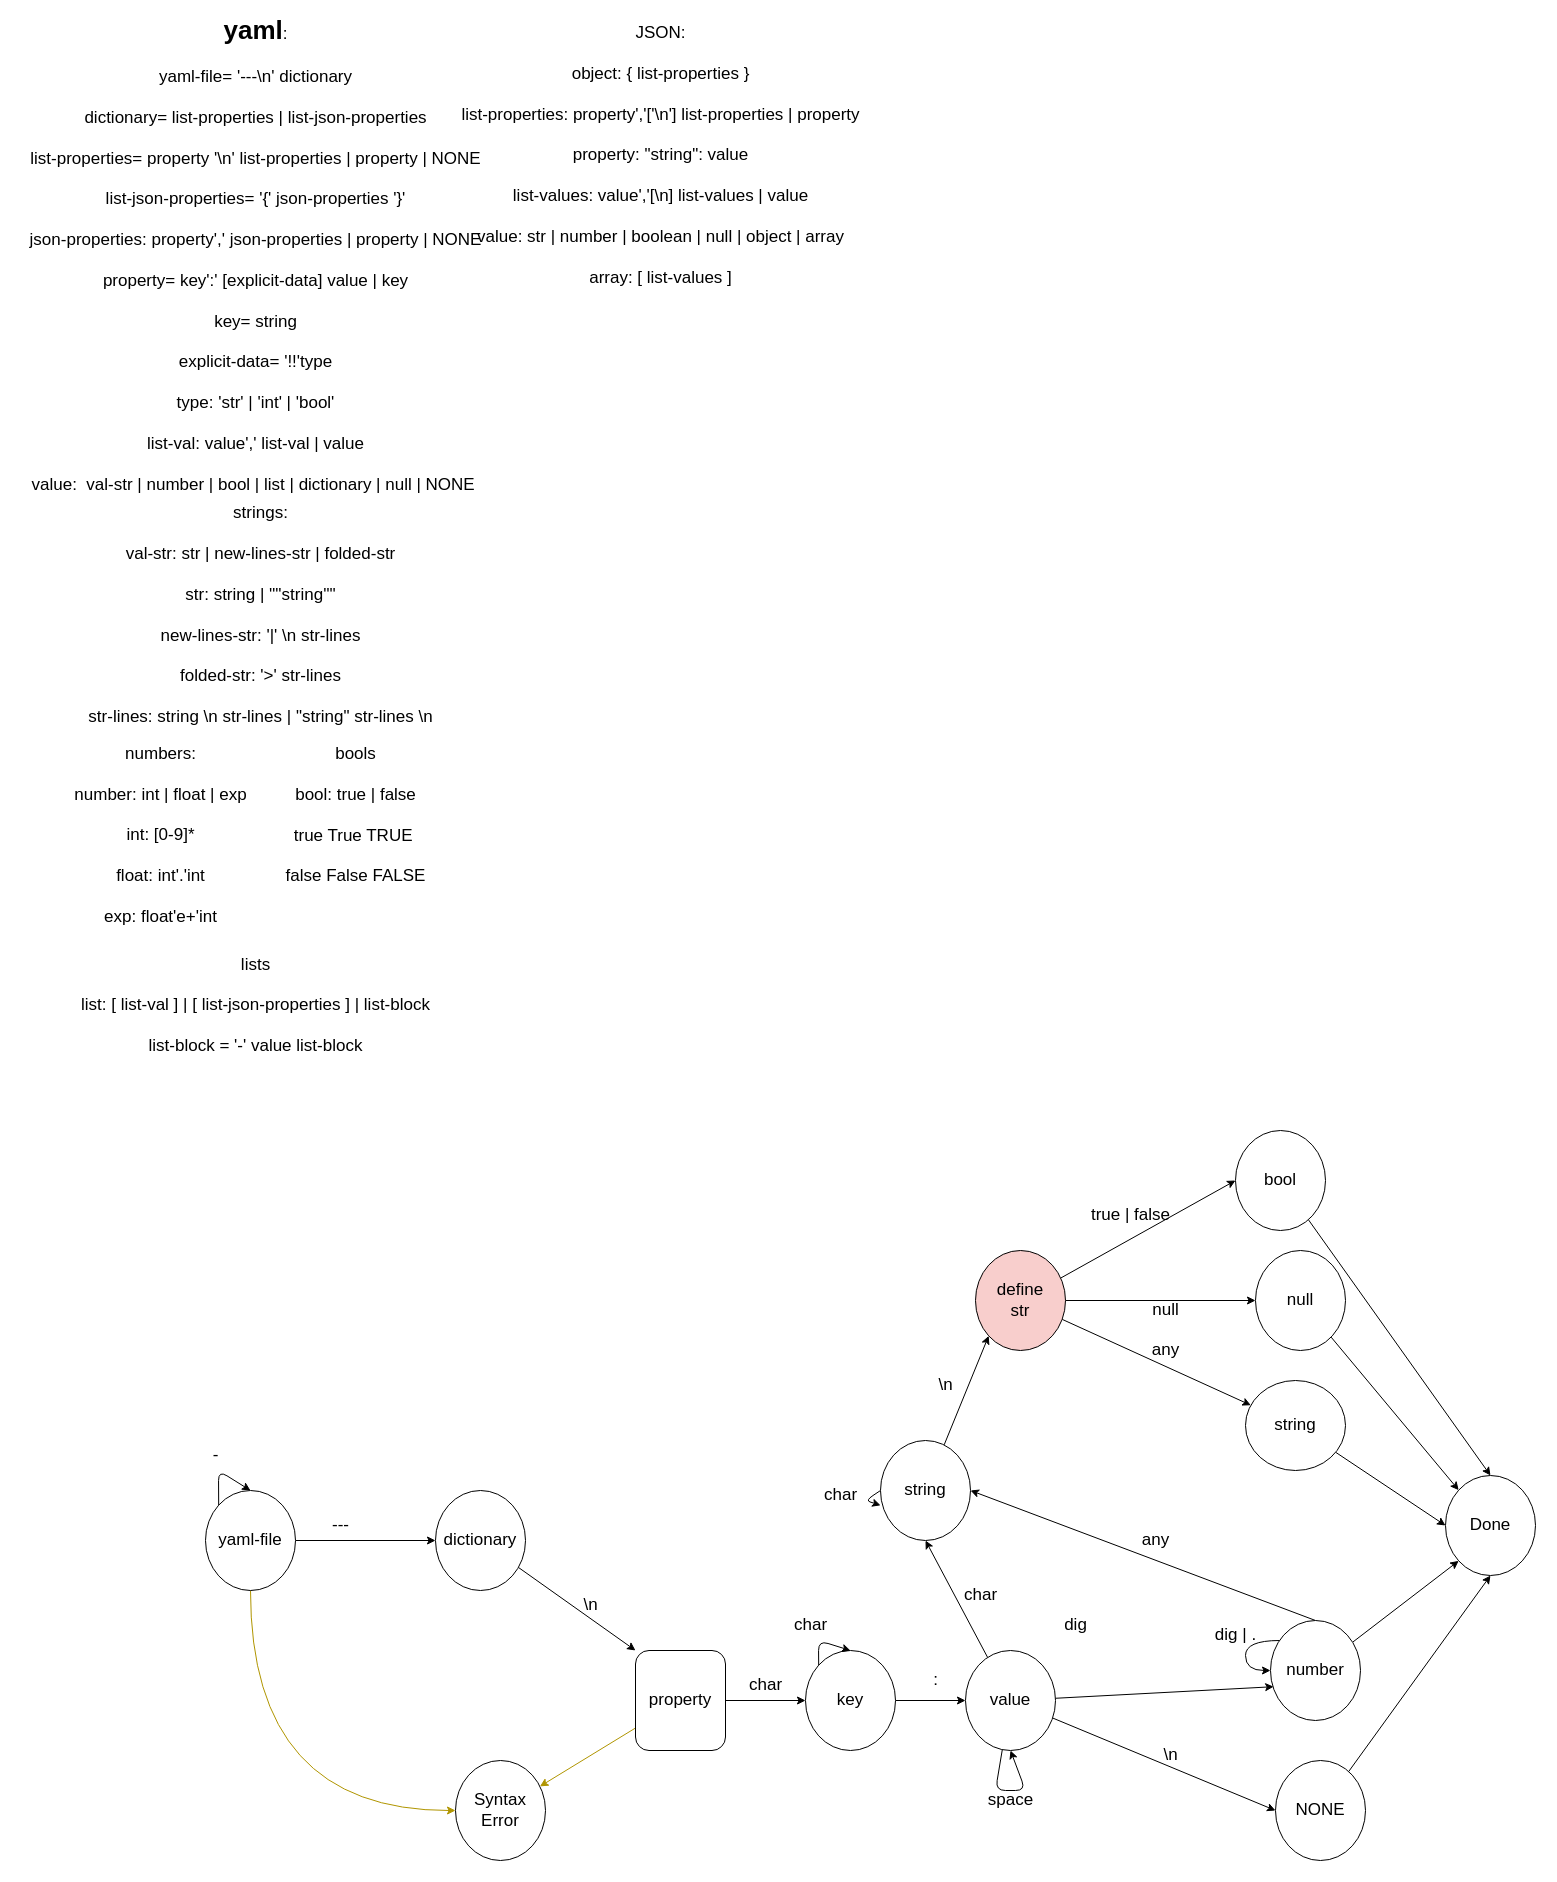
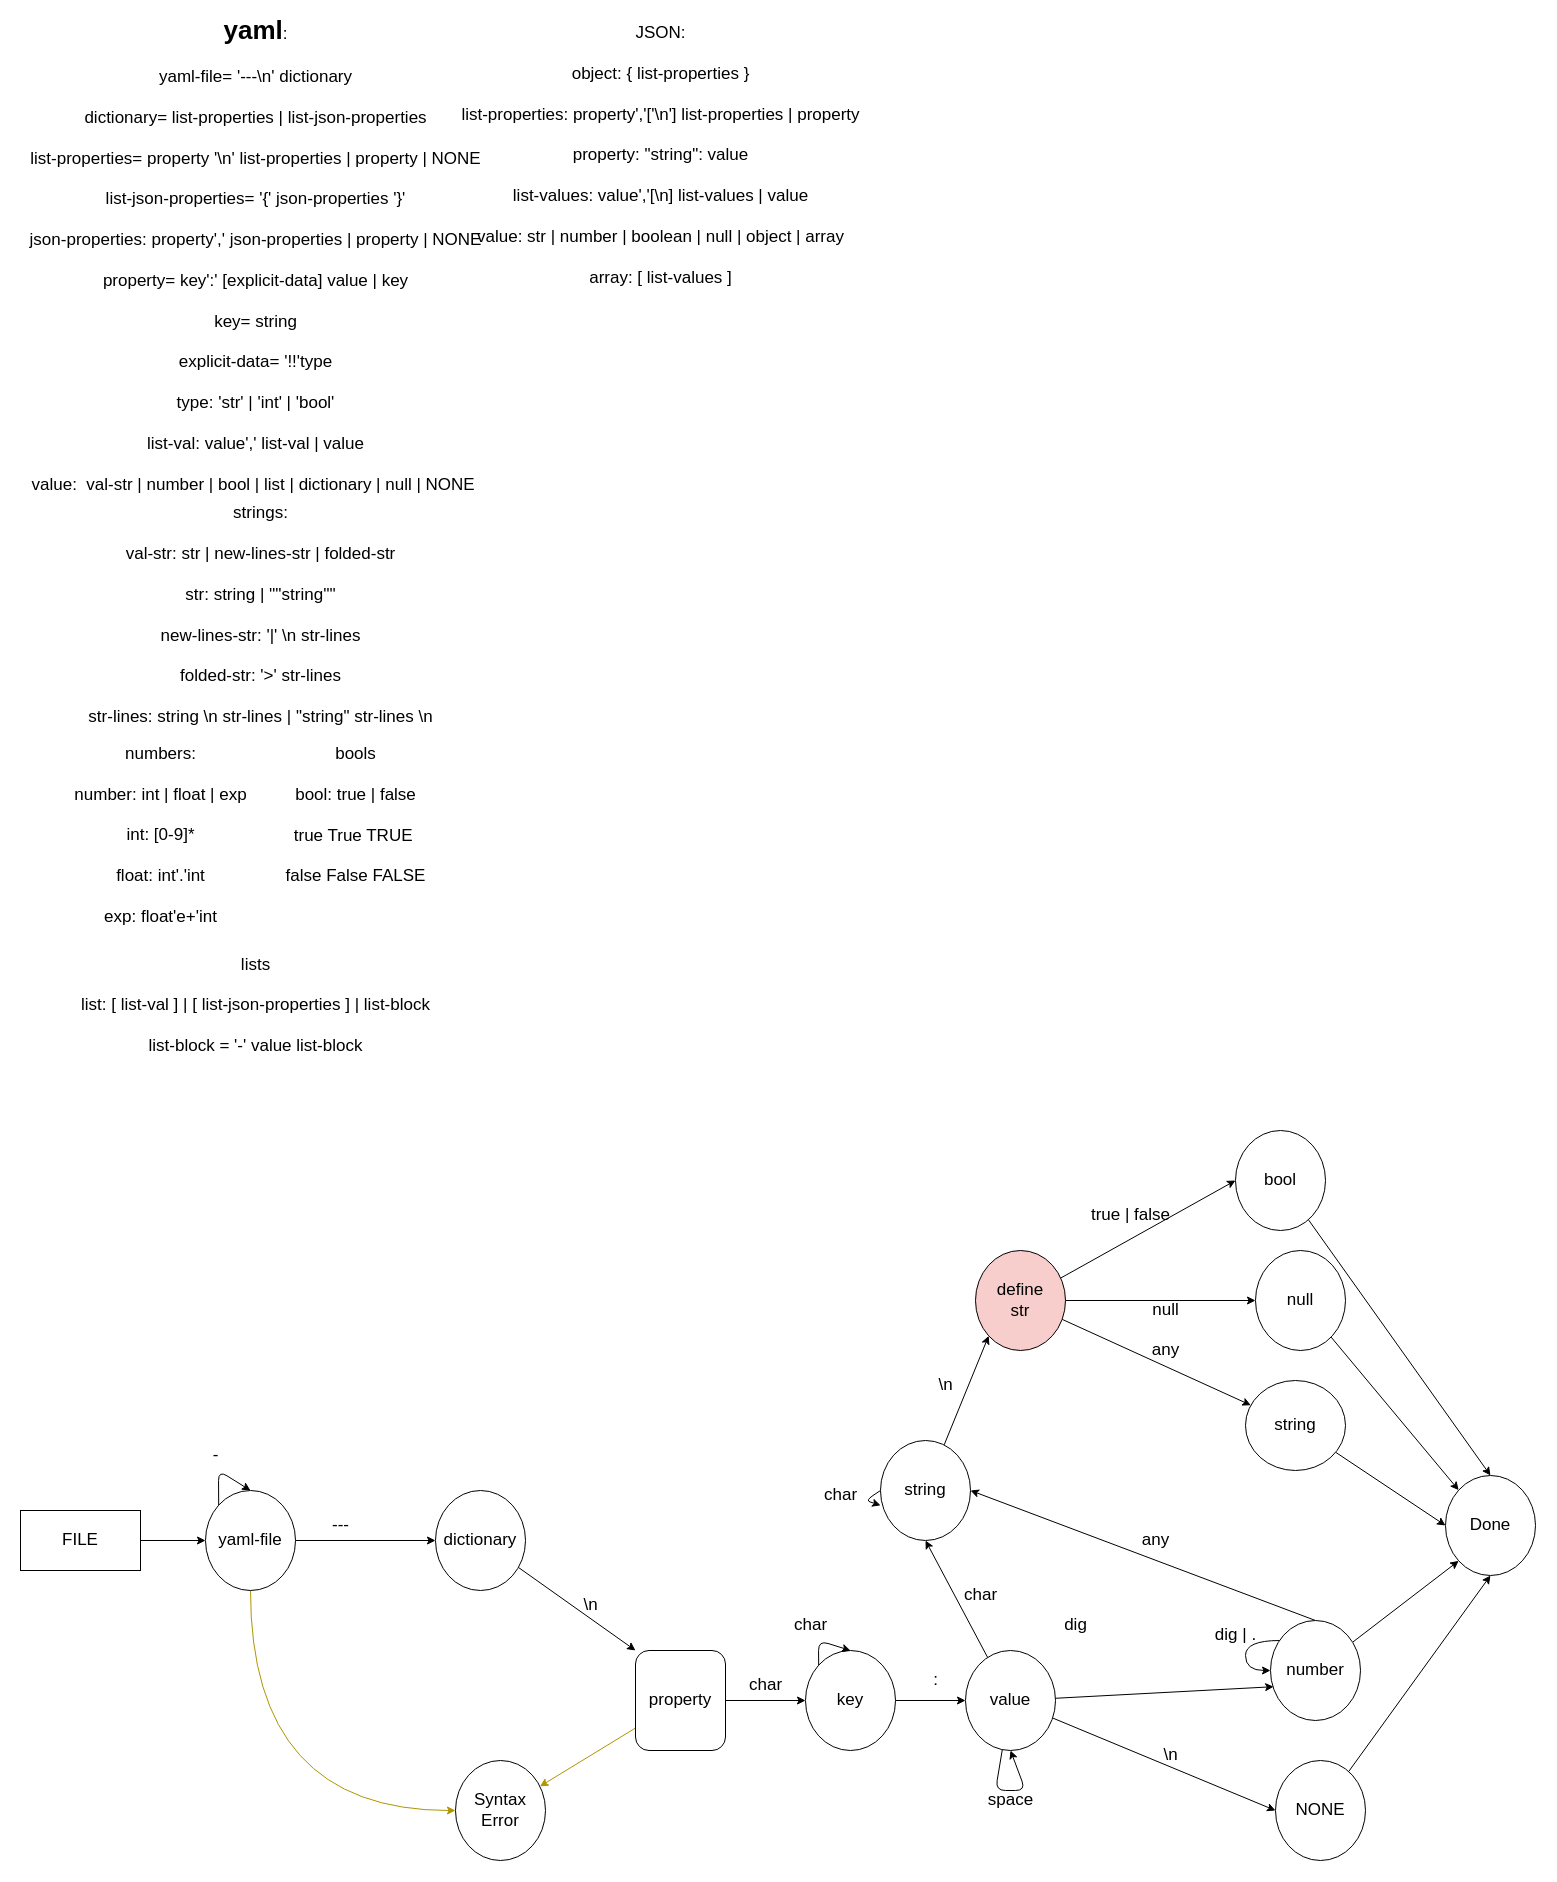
node "FILE": added
edge "FILE" -> "yaml-file": added
